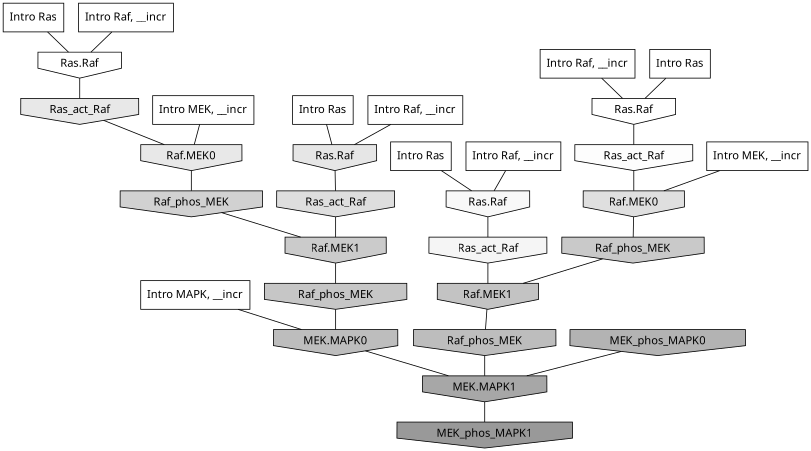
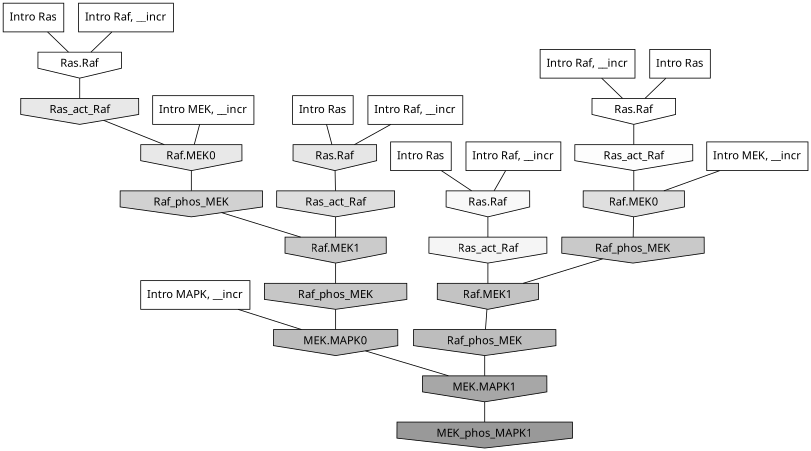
node "MEK_phos_MAPK0": removed
